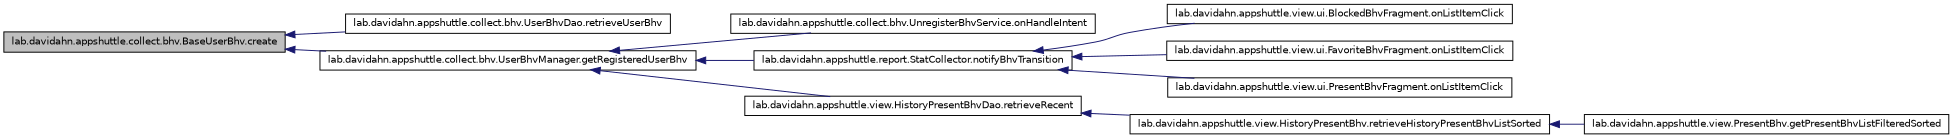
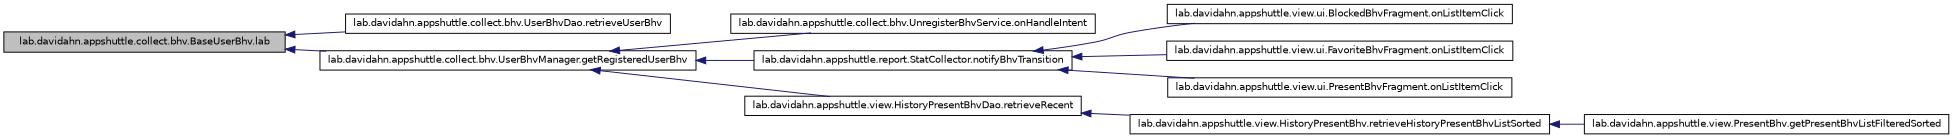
node "lab.davidahn.appshuttle.collect.bhv.BaseUserBhv.create": label "lab.davidahn.appshuttle.collect.bhv.BaseUserBhv.create" -> "lab.davidahn.appshuttle.collect.bhv.BaseUserBhv.lab"
